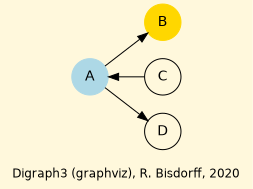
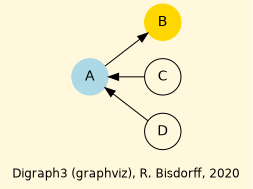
edge "A" -> "D": reversed
